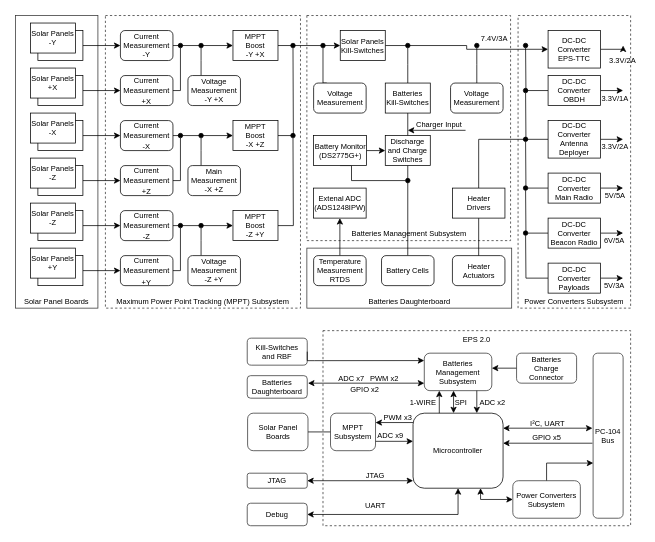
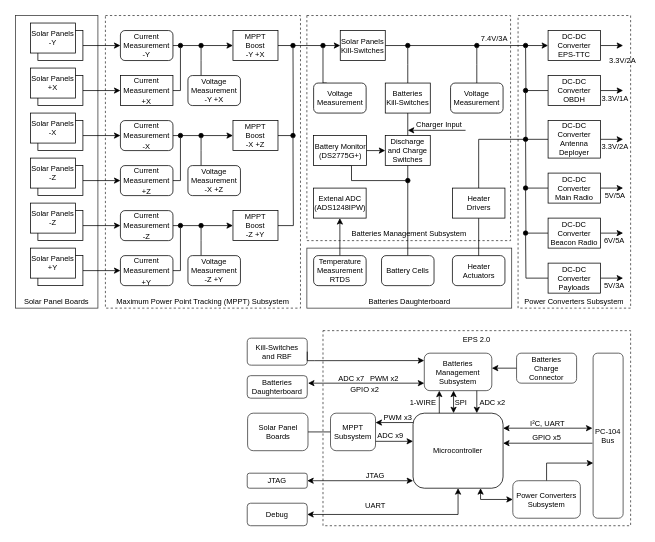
node "DC-DC Converter EPS-TTC": size 53x38 -> 53x30
node "CurrentMeasurement+X": shape rounded rectangle -> rectangle
node "Main Measurement -X +Z": label "Main Measurement -X +Z" -> "Voltage Measurement -X +Z"
